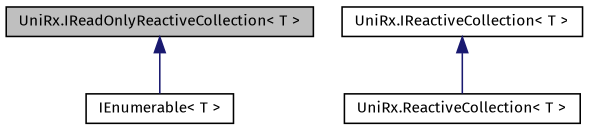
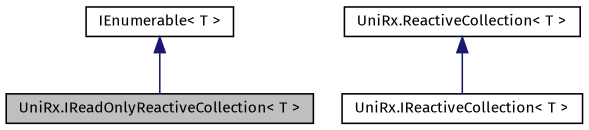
edge "IEnumerable< T >" -> "UniRx.IReadOnlyReactiveCollection< T >": reversed
edge "UniRx.ReactiveCollection< T >" -> "UniRx.IReactiveCollection< T >": reversed
